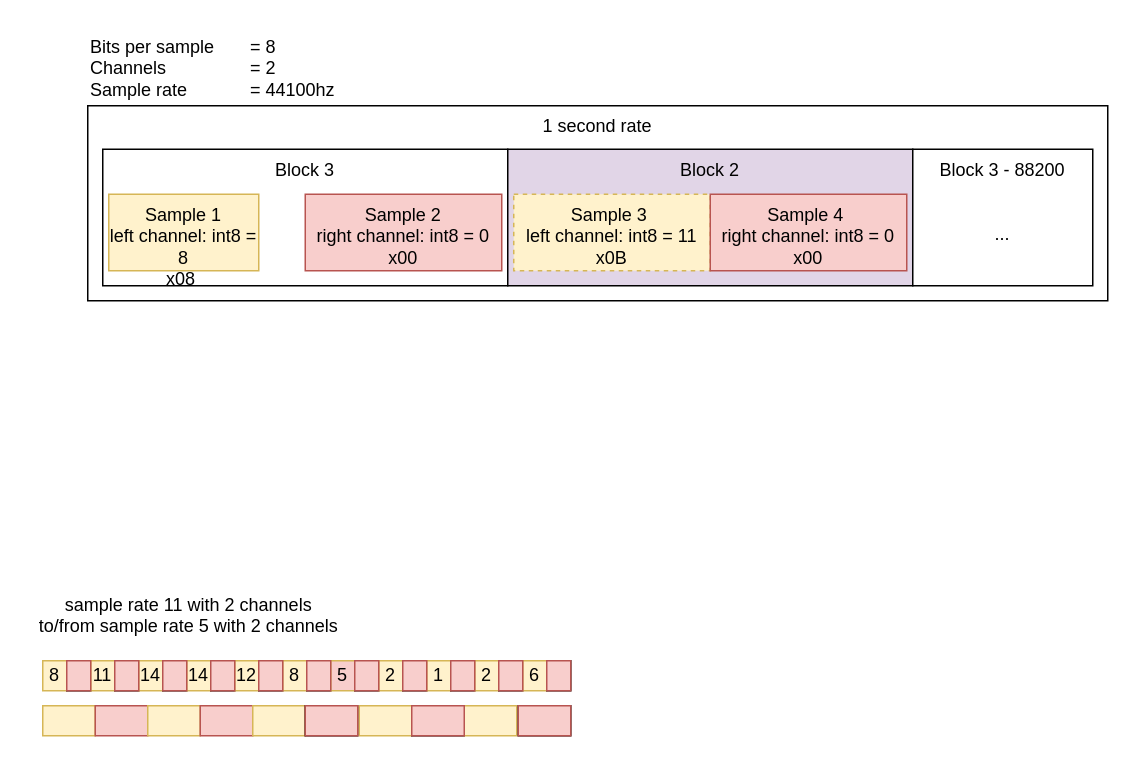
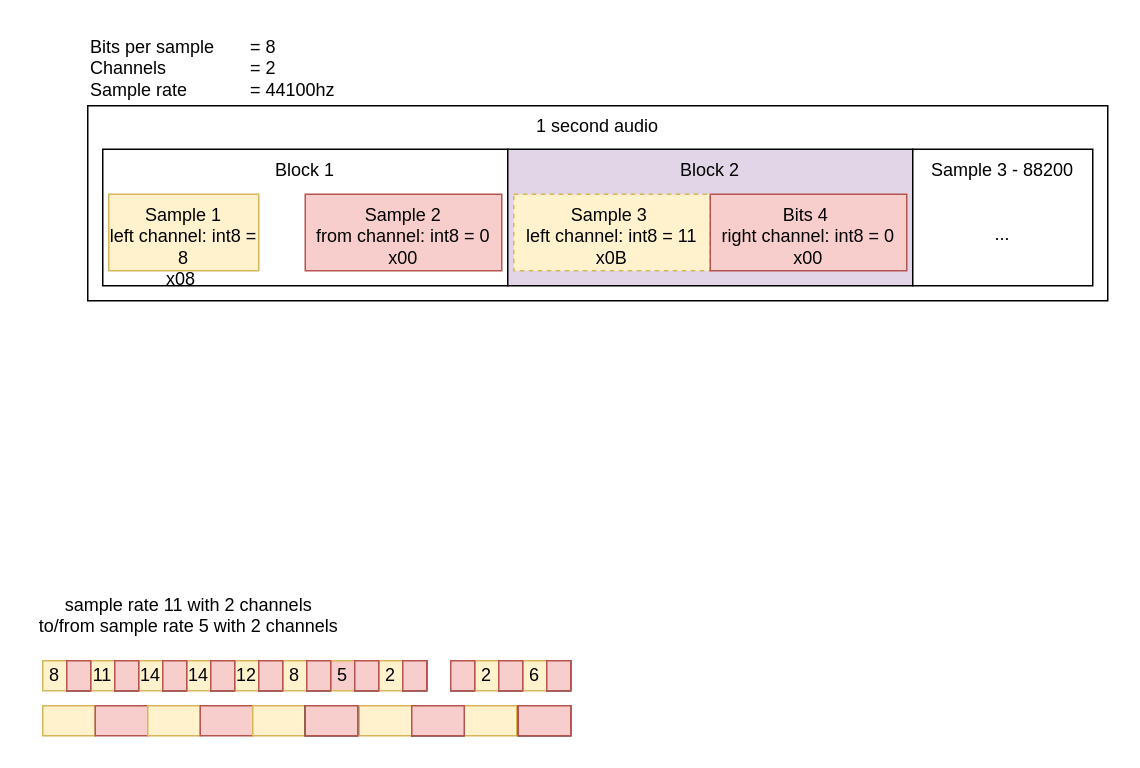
node "1 second rate": label "1 second rate" -> "1 second audio"
node "Block 3": label "Block 3" -> "Block 1"
node "Block 3 - 88200 ...": label "Block 3 - 88200 ..." -> "Sample 3 - 88200 ..."
node "Sample 2 right channel: int8 = 0 x00": label "Sample 2 right channel: int8 = 0 x00" -> "Sample 2 from channel: int8 = 0 x00"
node "Sample 4 right channel: int8 = 0 x00": label "Sample 4 right channel: int8 = 0 x00" -> "Bits 4 right channel: int8 = 0 x00"
node "1": removed
